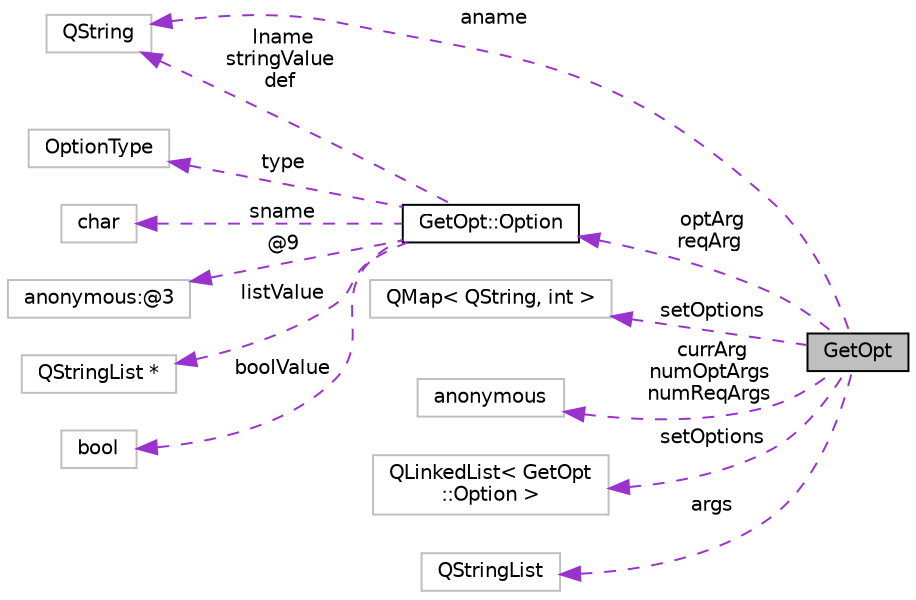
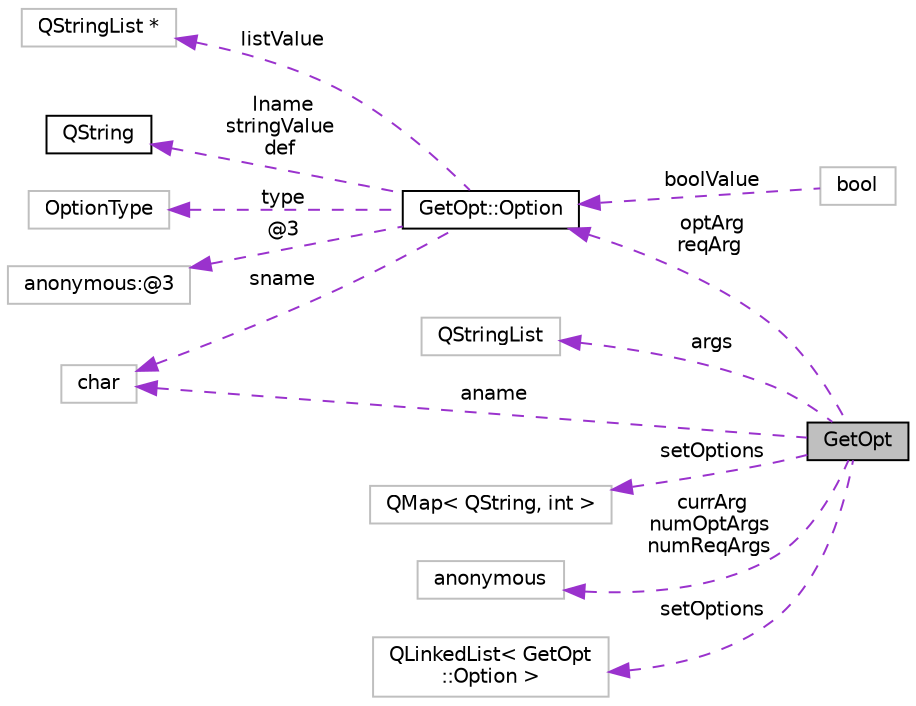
node "QString": color grey75 -> black
edge "GetOpt" -> "QString": now "GetOpt" -> "char"
edge "GetOpt::Option" -> "anonymous:@3": label " @9" -> " @3"
edge "GetOpt::Option" -> "bool": reversed
